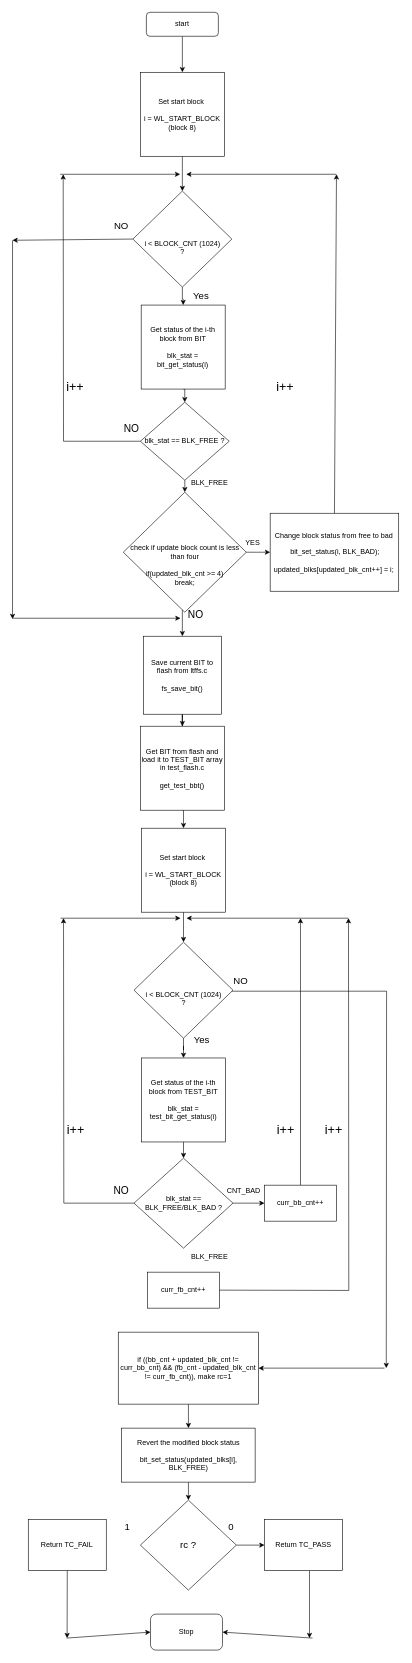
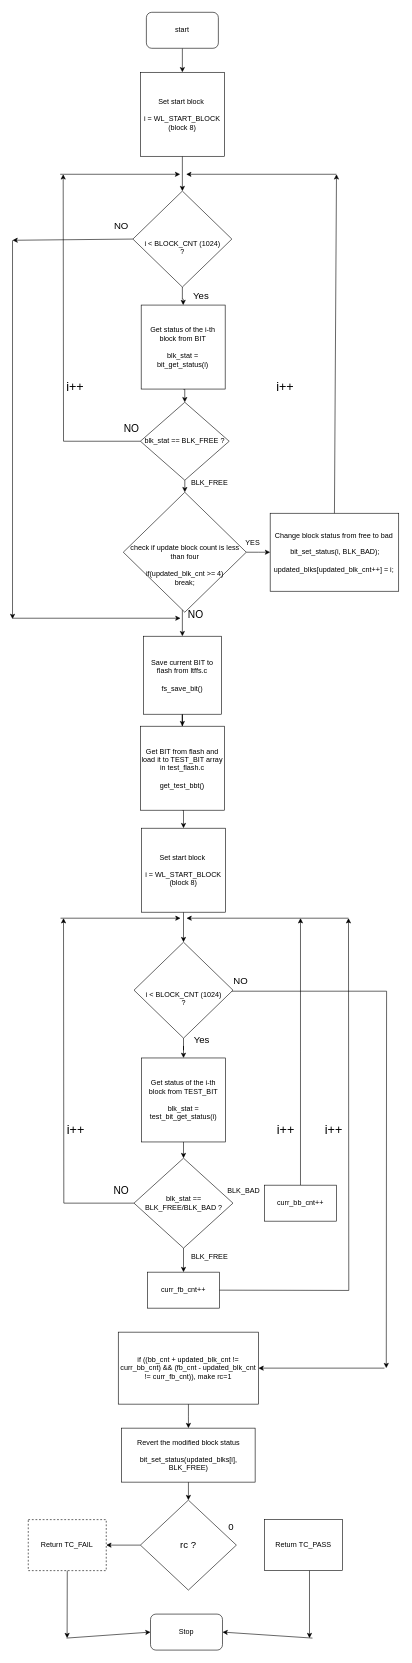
node "start": size 72x24 -> 72x36
node "CNT_BAD": label "CNT_BAD" -> "BLK_BAD"
edge "blk_stat == BLK_FREE/BLK_BAD ?" -> "curr_bb_cnt++": now "blk_stat == BLK_FREE/BLK_BAD ?" -> "curr_fb_cnt++"
node "1": removed
node "Return TC_FAIL": style solid -> dashed
edge "rc ?" -> "Return TC_PASS": now "rc ?" -> "Return TC_FAIL"
